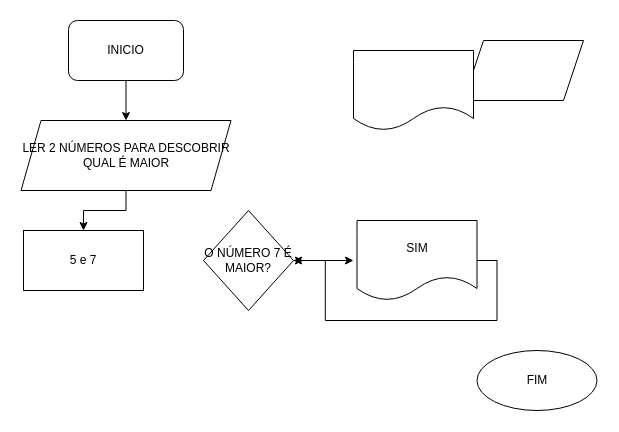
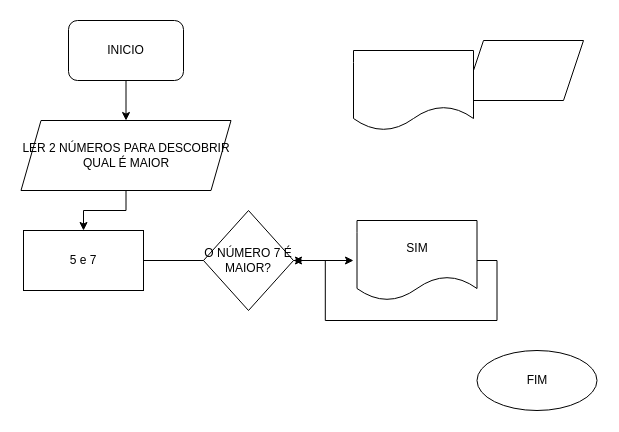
edge "5 e 7" -- "O NÚMERO 7 É MAIOR?": added
